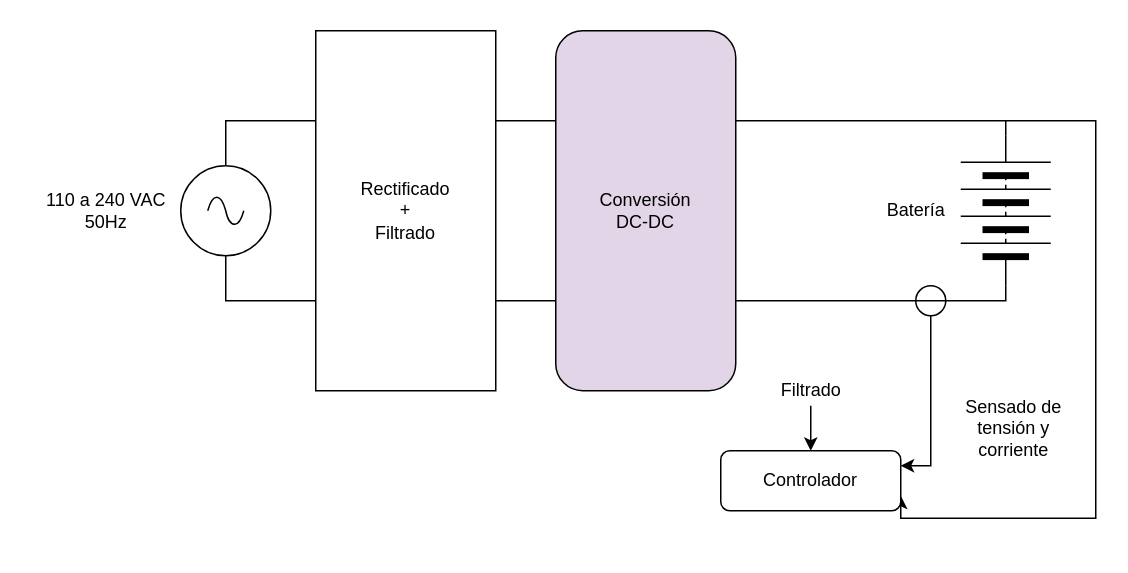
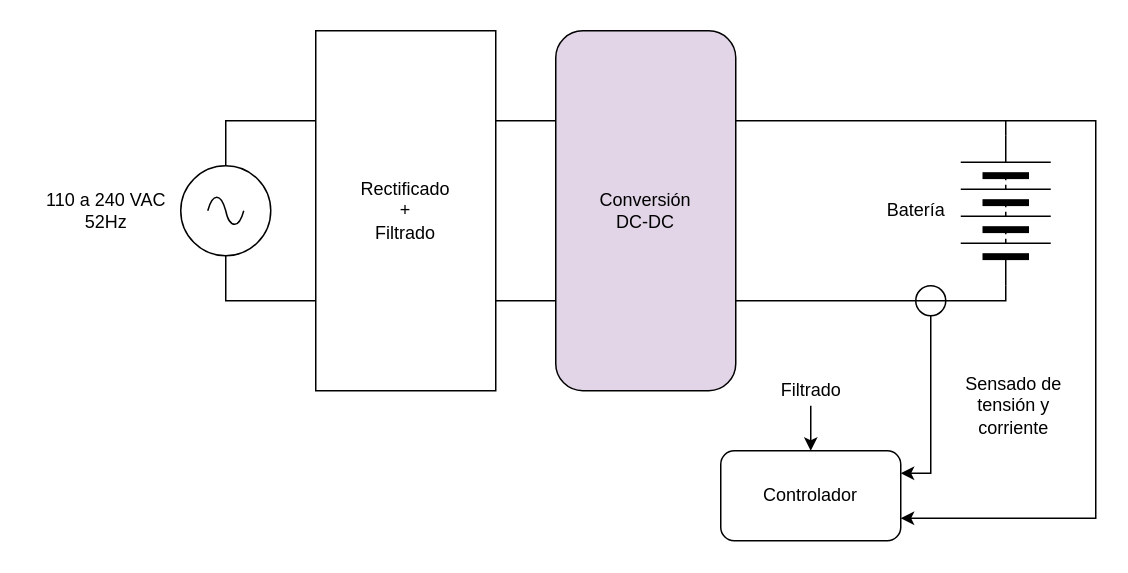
node "110 a 240 VAC 50Hz": label "110 a 240 VAC 50Hz" -> "110 a 240 VAC 52Hz"
node "Sensado de tensión y corriente": moved (1013, 428) -> (1013, 406)
node "Controlador": size 180x60 -> 180x90
